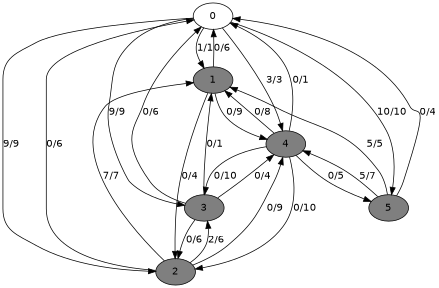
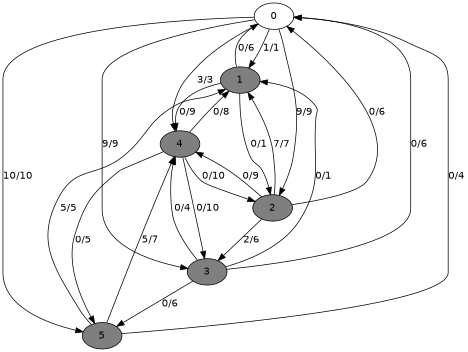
edge "4" -> "0": removed, label "0/1"
edge "1" -> "2": label "0/4" -> "0/1"
edge "3" -> "2": now "3" -> "5"
